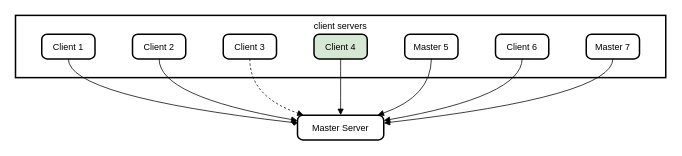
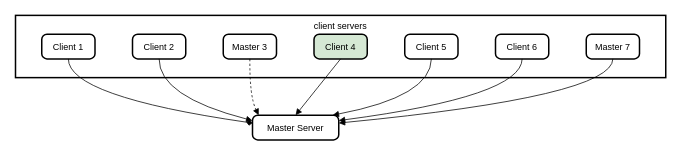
node "Client 3": label "Client 3" -> "Master 3"
node "Master 5": label "Master 5" -> "Client 5"
node "Master Server": moved (341, 128) -> (296, 128)
